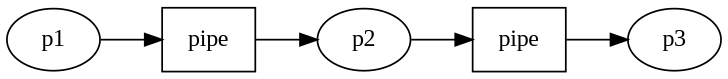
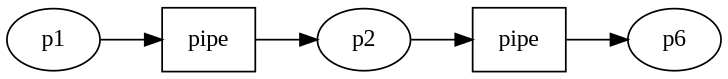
node "p3": label "p3" -> "p6"
